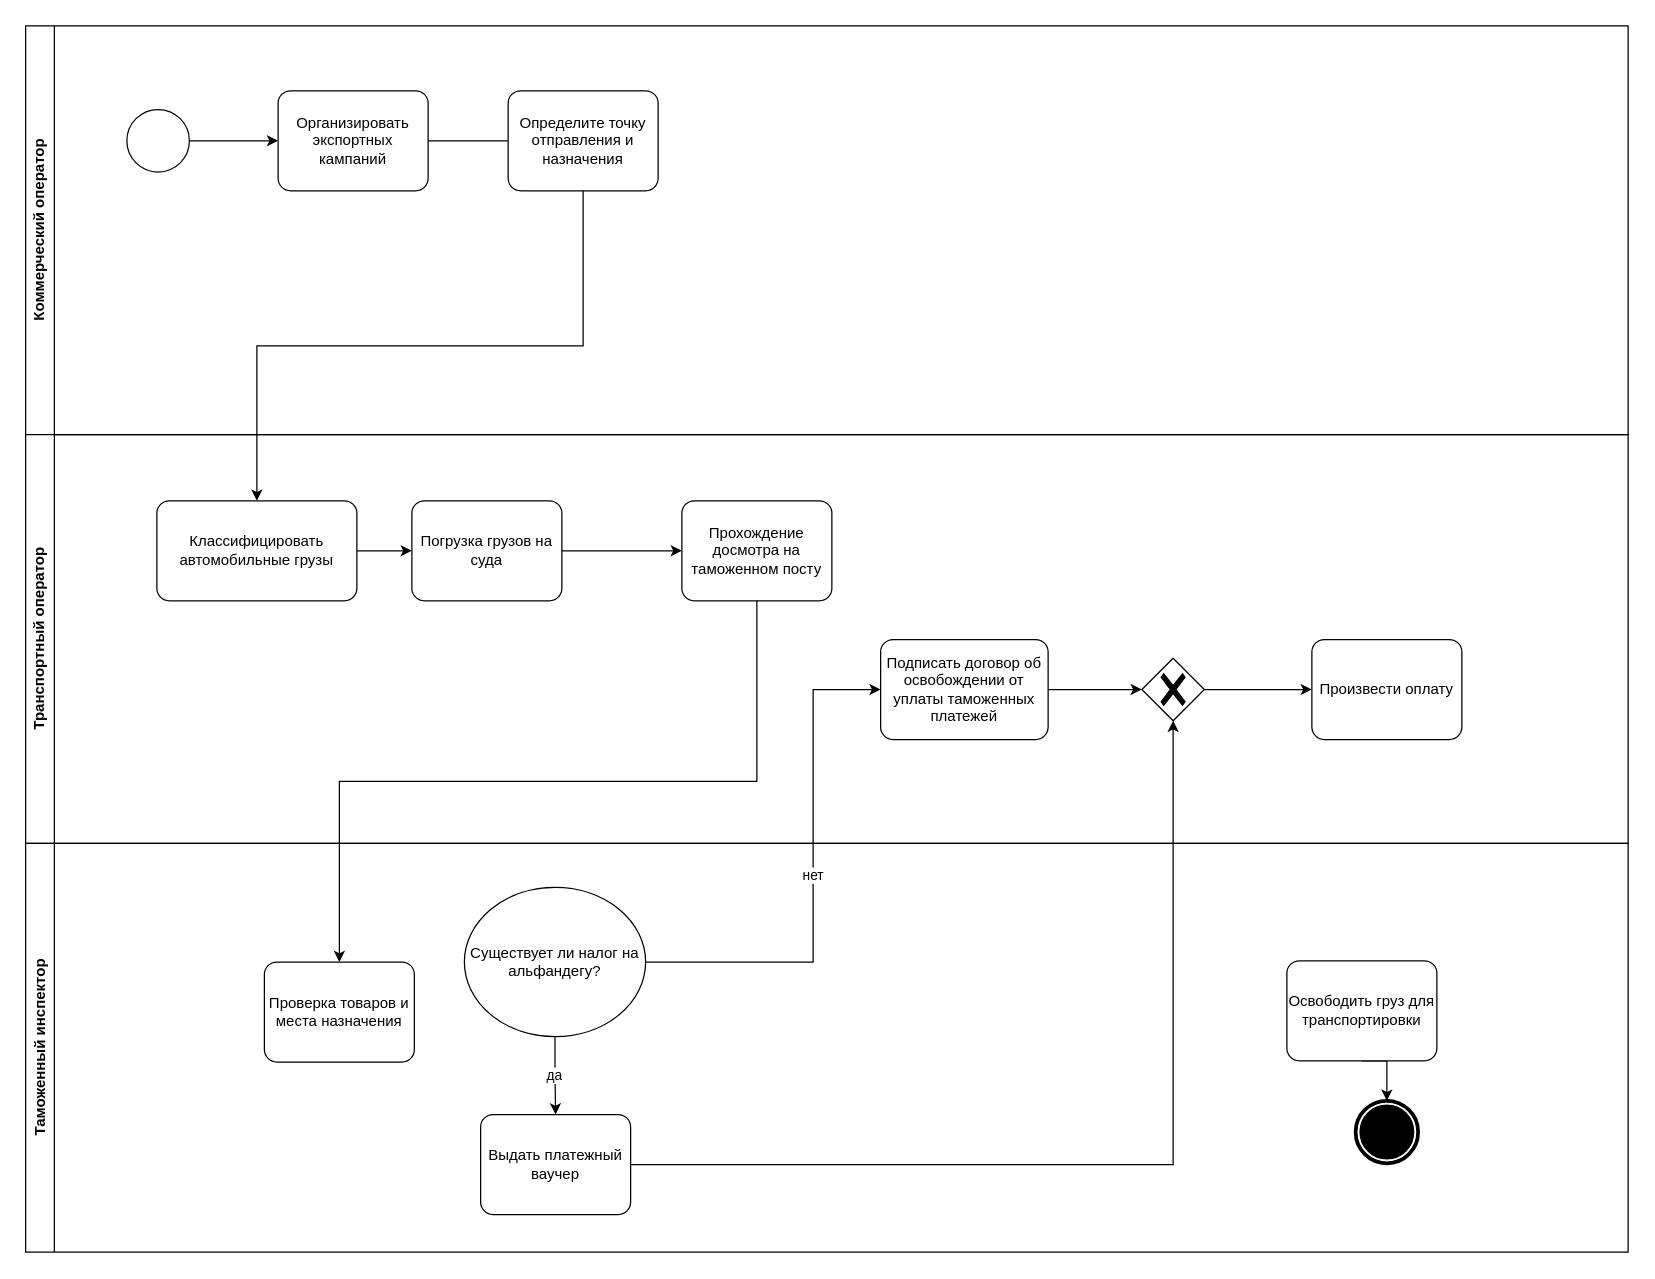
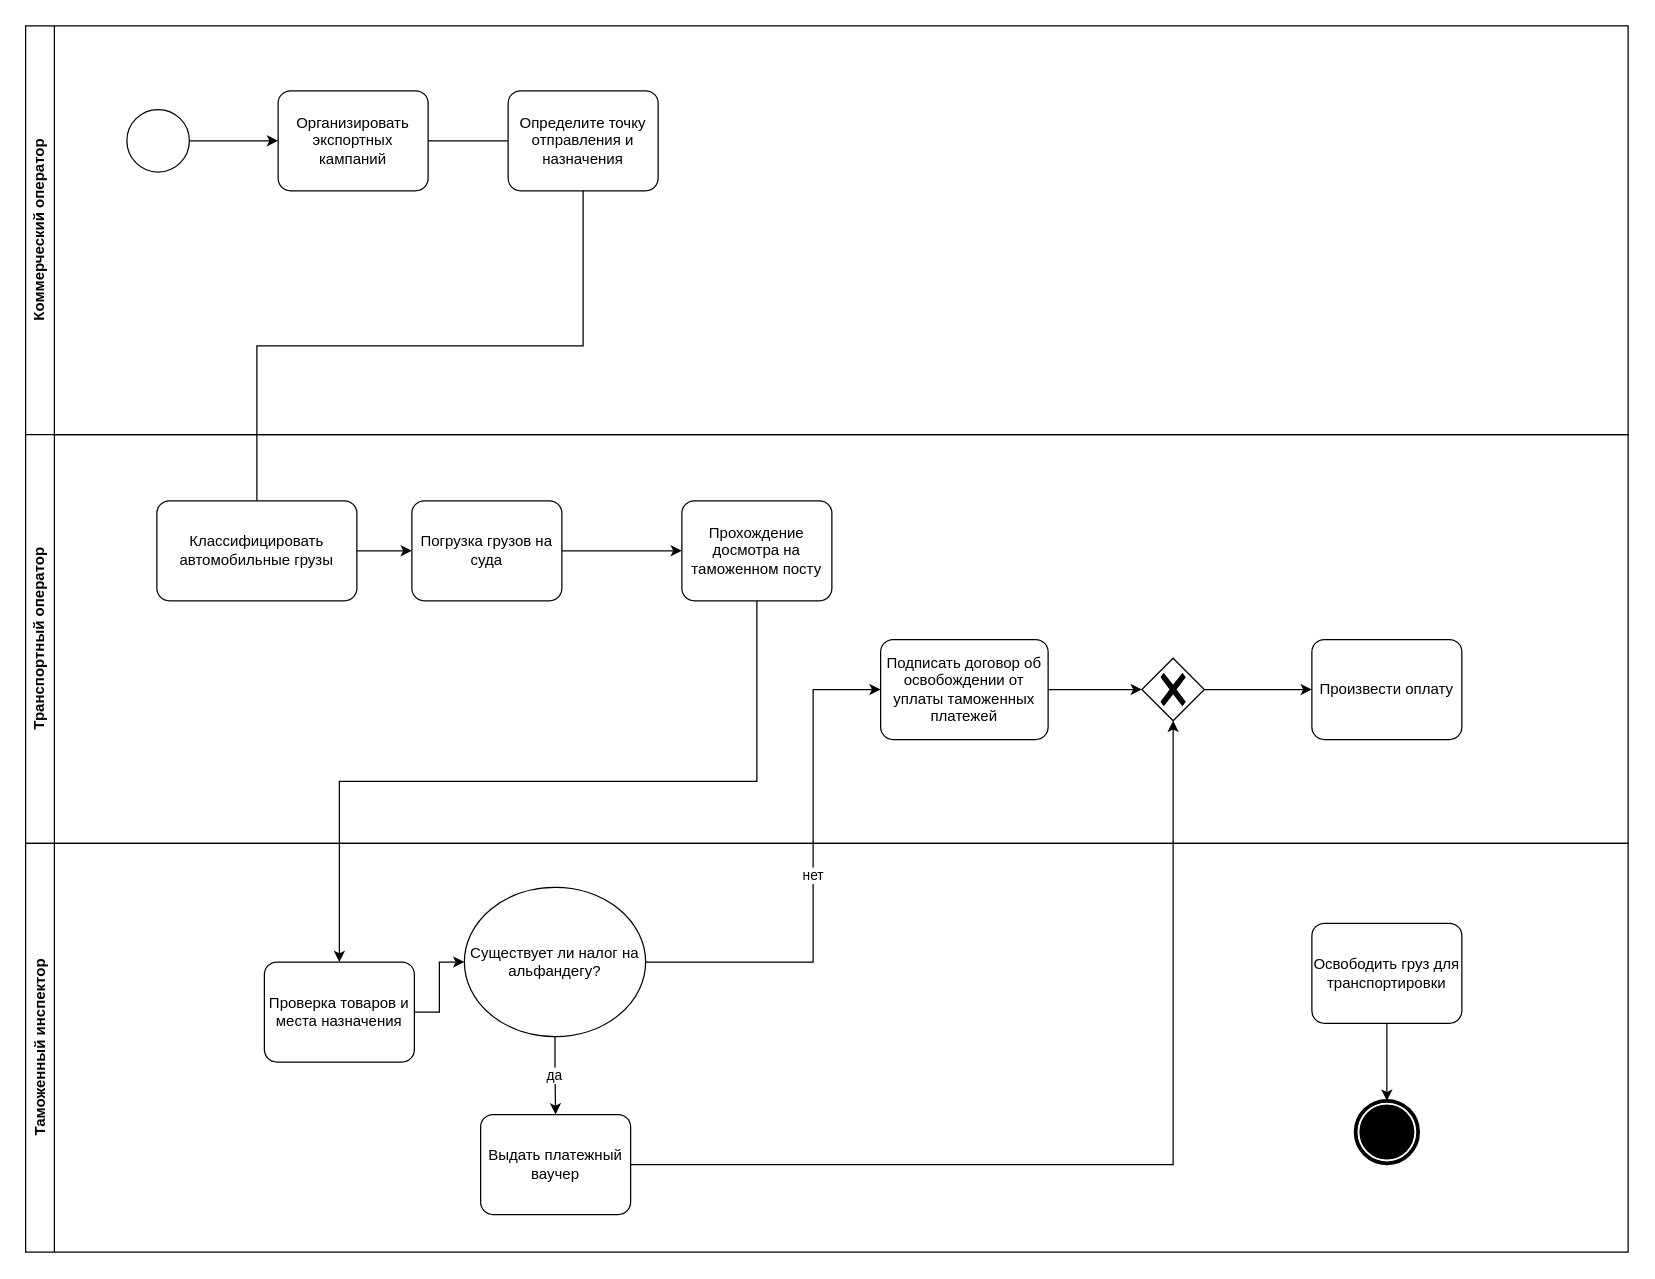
edge "Определите точку отправления и назначения" -> "Классифицировать автомобильные грузы": arrowhead classic -> none
edge "Проверка товаров и места назначения" -> "Существует ли налог на альфандегу?": added
node "Освободить груз для транспортировки": moved (1362, 1011) -> (1387, 973)
